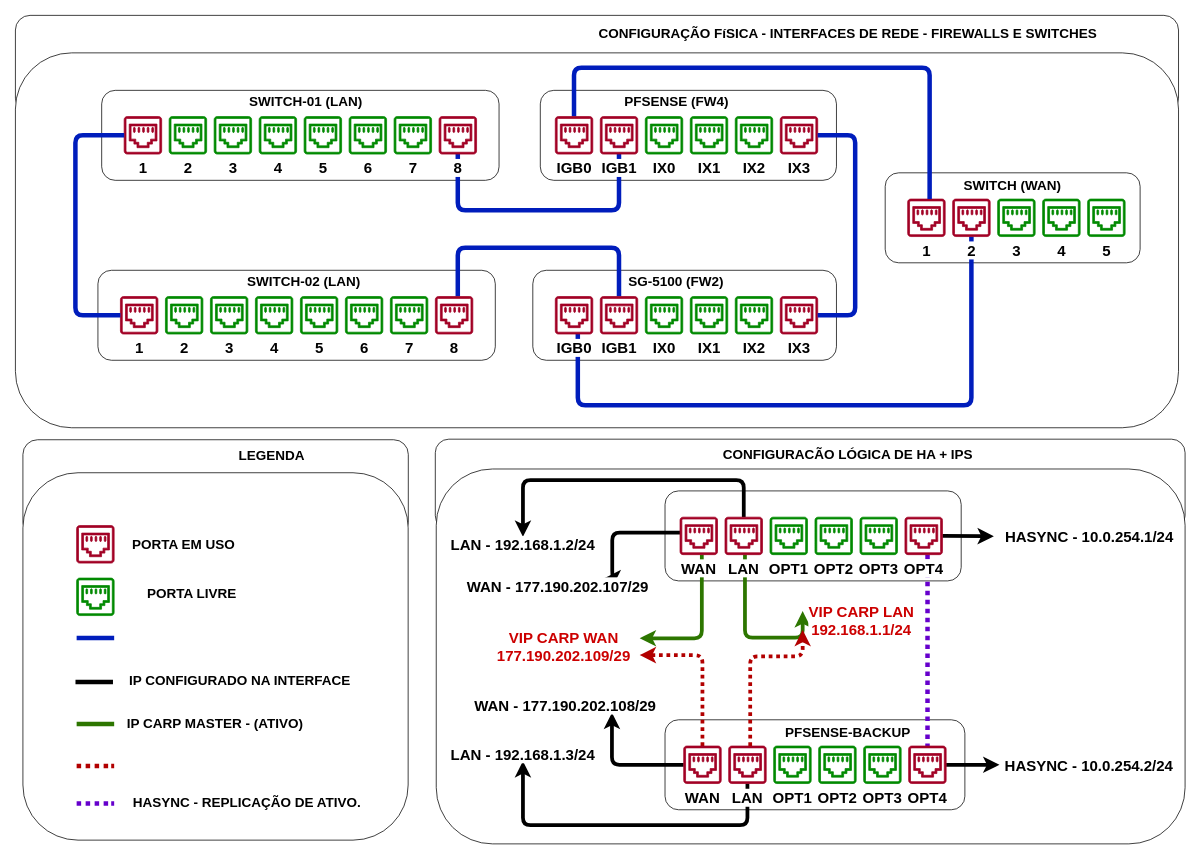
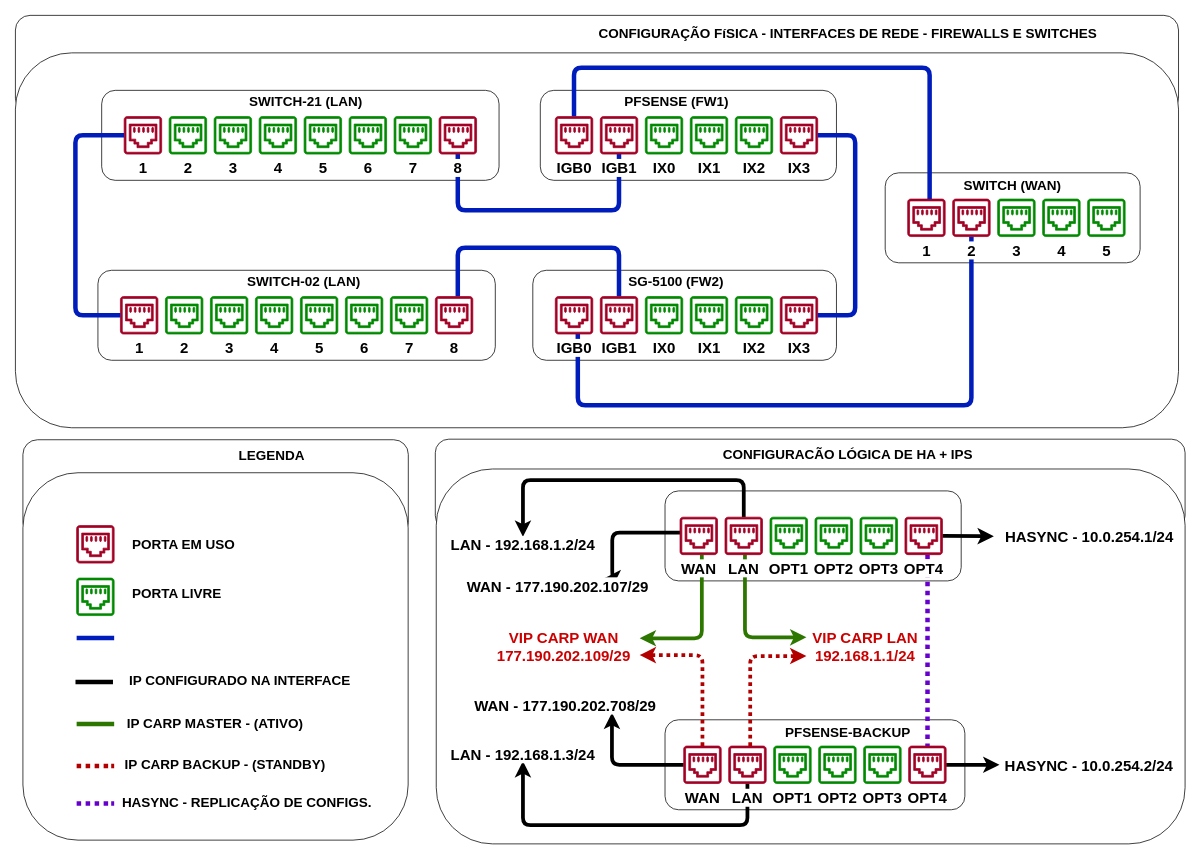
node "SWITCH-01 (LAN)": label "SWITCH-01 (LAN)" -> "SWITCH-21 (LAN)"
node "PFSENSE (FW4)": label "PFSENSE (FW4)" -> "PFSENSE (FW1)"
node "PORTA LIVRE": moved (192, 593) -> (177, 593)
node "VIP CARP LAN 192.168.1.1/24": moved (862, 621) -> (866, 647)
node "WAN - 177.190.202.108/29": label "WAN - 177.190.202.108/29" -> "WAN - 177.190.202.708/29"
node "IP CARP BACKUP - (STANDBY)": added
node "HASYNC - REPLICAÇÃO DE ATIVO.": label "HASYNC - REPLICAÇÃO DE ATIVO." -> "HASYNC - REPLICAÇÃO DE CONFIGS."
